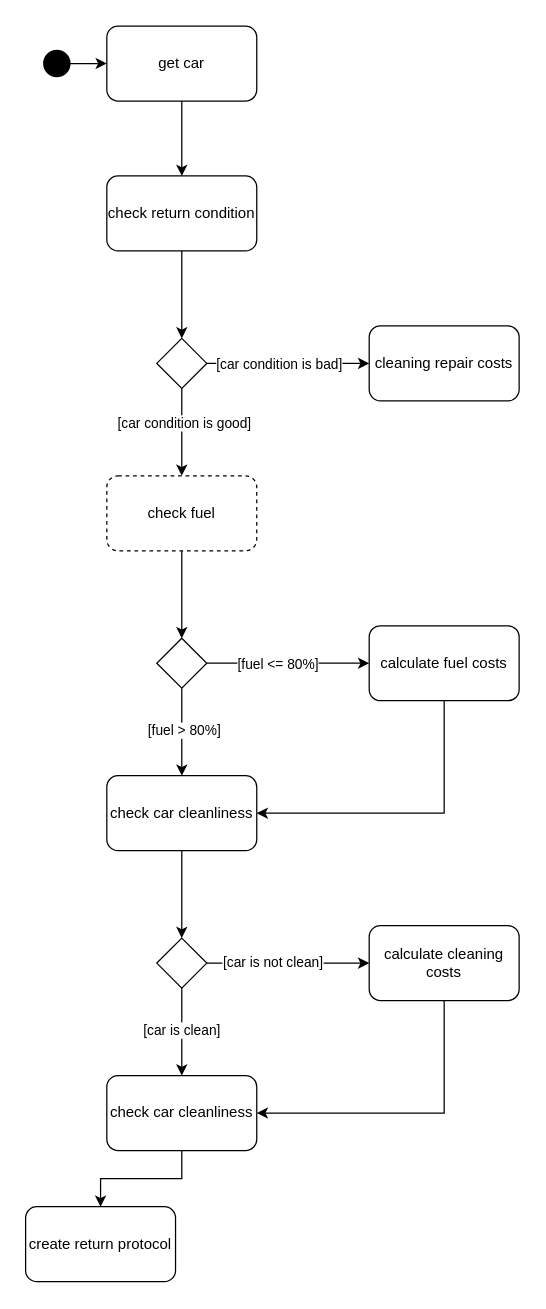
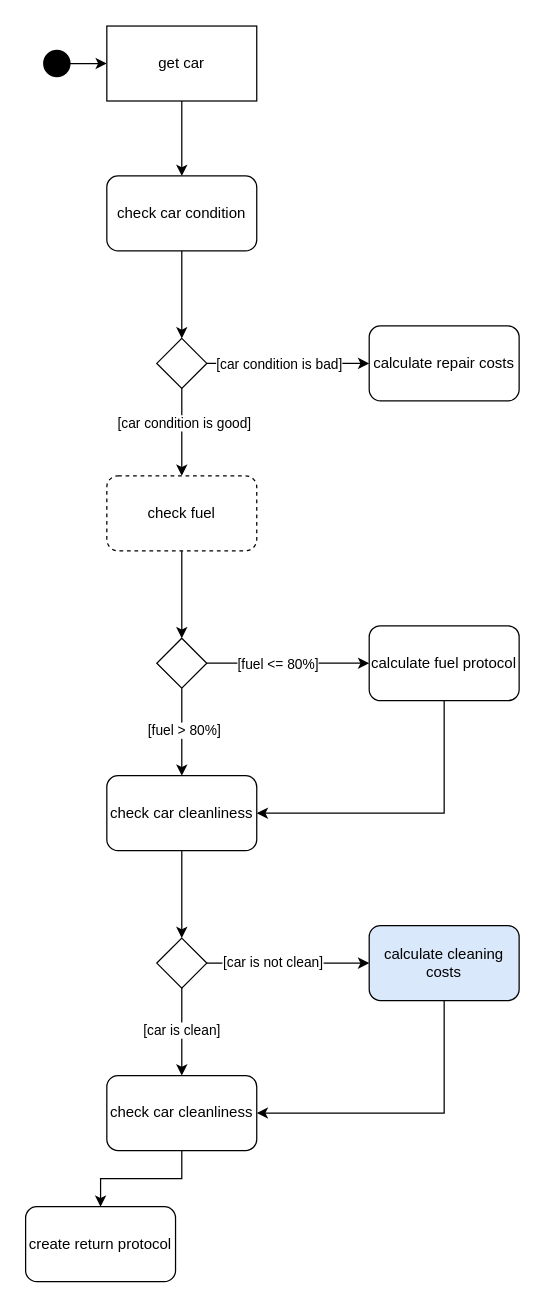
node "get car": shape rounded rectangle -> rectangle
node "check return condition": label "check return condition" -> "check car condition"
node "cleaning repair costs": label "cleaning repair costs" -> "calculate repair costs"
node "calculate fuel costs": label "calculate fuel costs" -> "calculate fuel protocol"
node "calculate cleaning costs": fillcolor #ffffff -> #dae8fc
